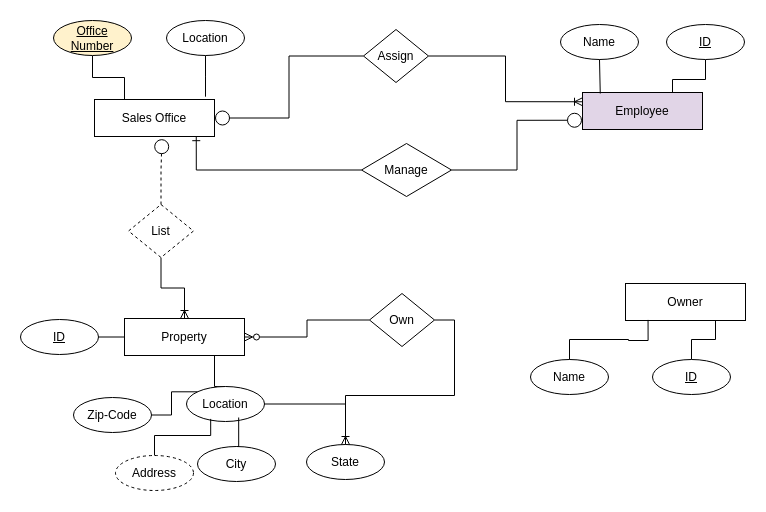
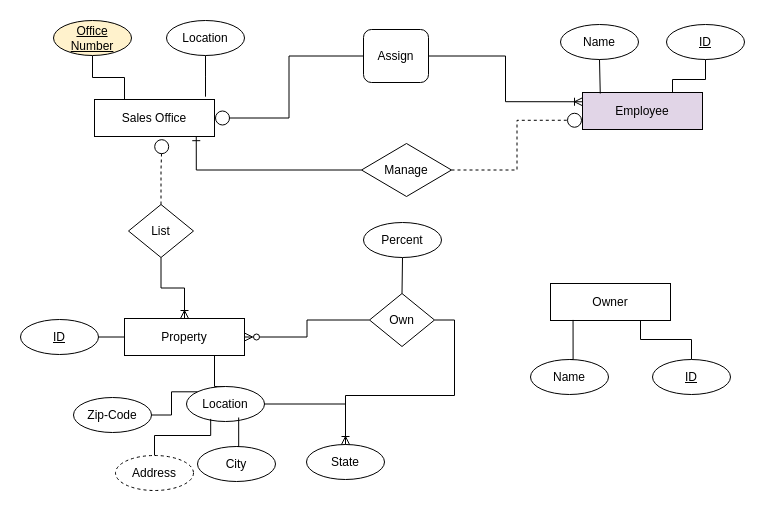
node "Assign": shape diamond -> rounded rectangle
edge "Manage" -> "Employee": style solid -> dashed
node "List": style dashed -> solid
node "Percent": added
edge "Percent" -- "Own": added
node "Owner": moved (686, 302) -> (611, 302)
